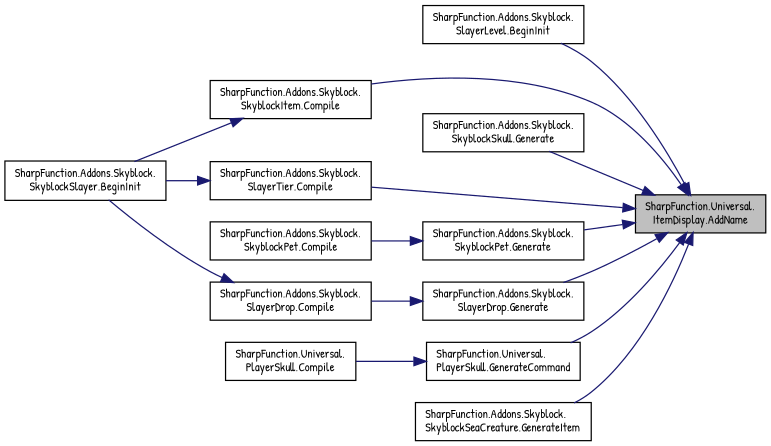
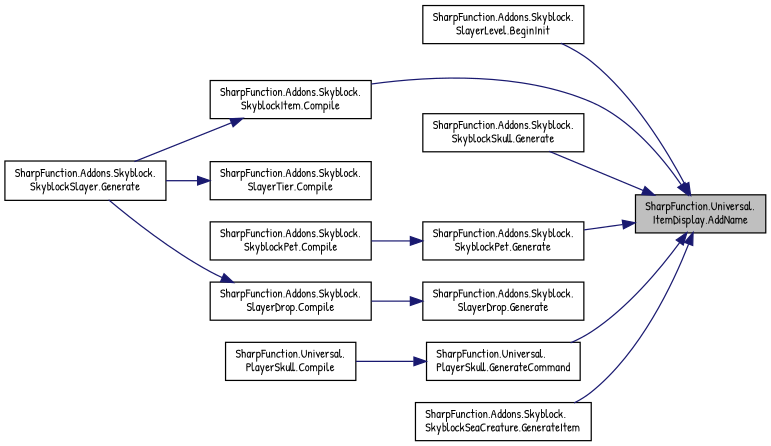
node "SharpFunction.Addons.Skyblock. SkyblockSlayer.BeginInit": label "SharpFunction.Addons.Skyblock. SkyblockSlayer.BeginInit" -> "SharpFunction.Addons.Skyblock. SkyblockSlayer.Generate"
edge "SharpFunction.Addons.Skyblock. SlayerTier.Compile" -> "SharpFunction.Universal. ItemDisplay.AddName": removed
edge "SharpFunction.Addons.Skyblock. SlayerDrop.Generate" -> "SharpFunction.Universal. ItemDisplay.AddName": removed
